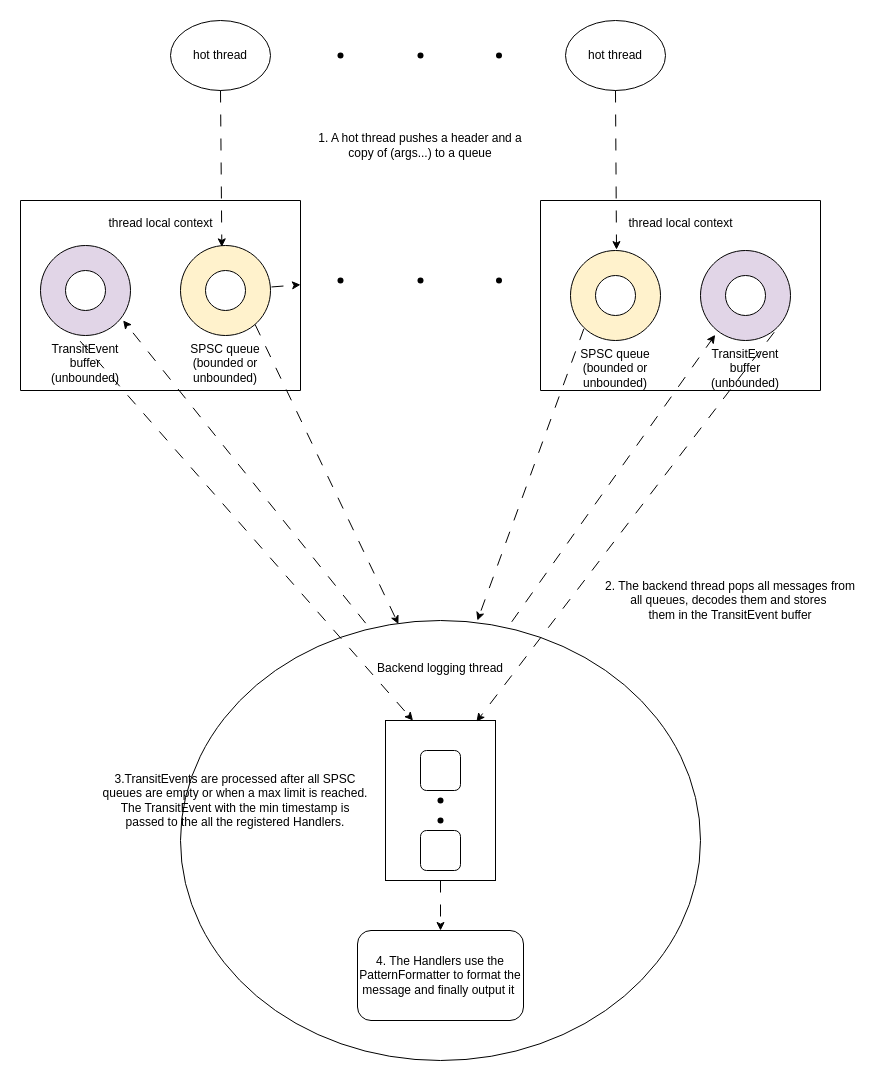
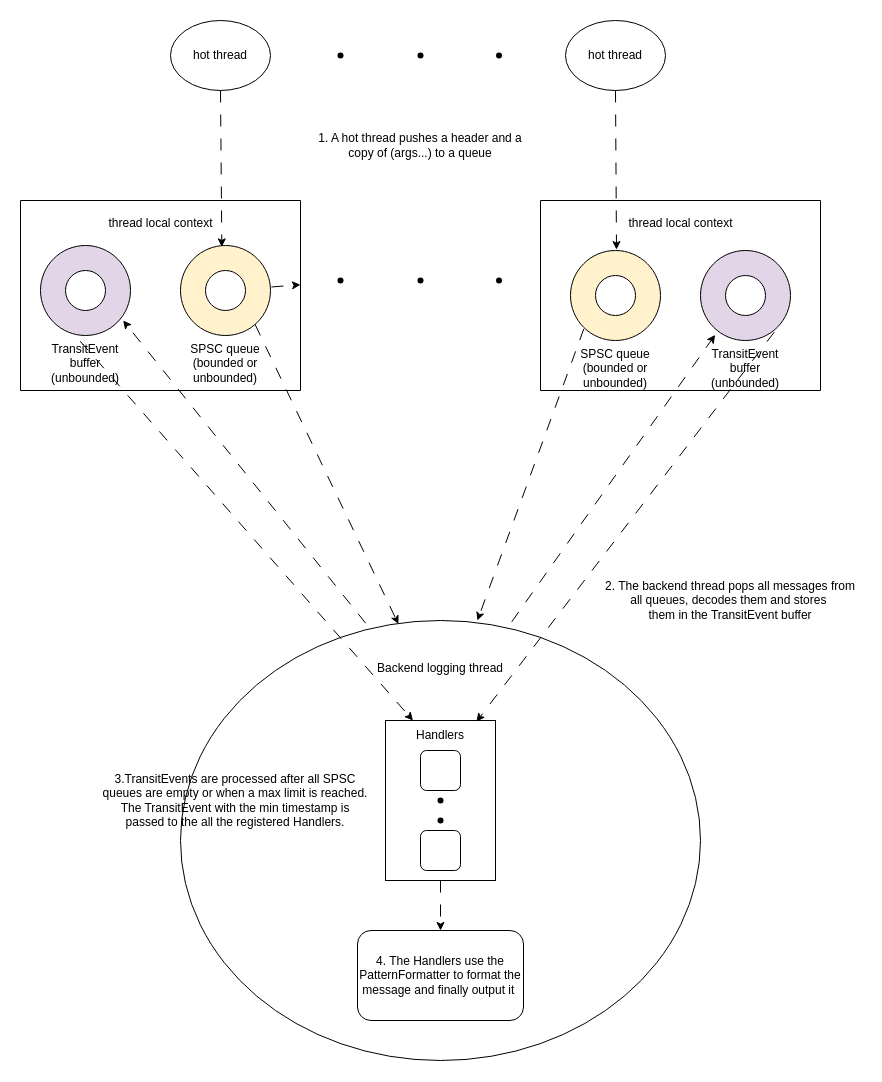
node "Handlers": added
